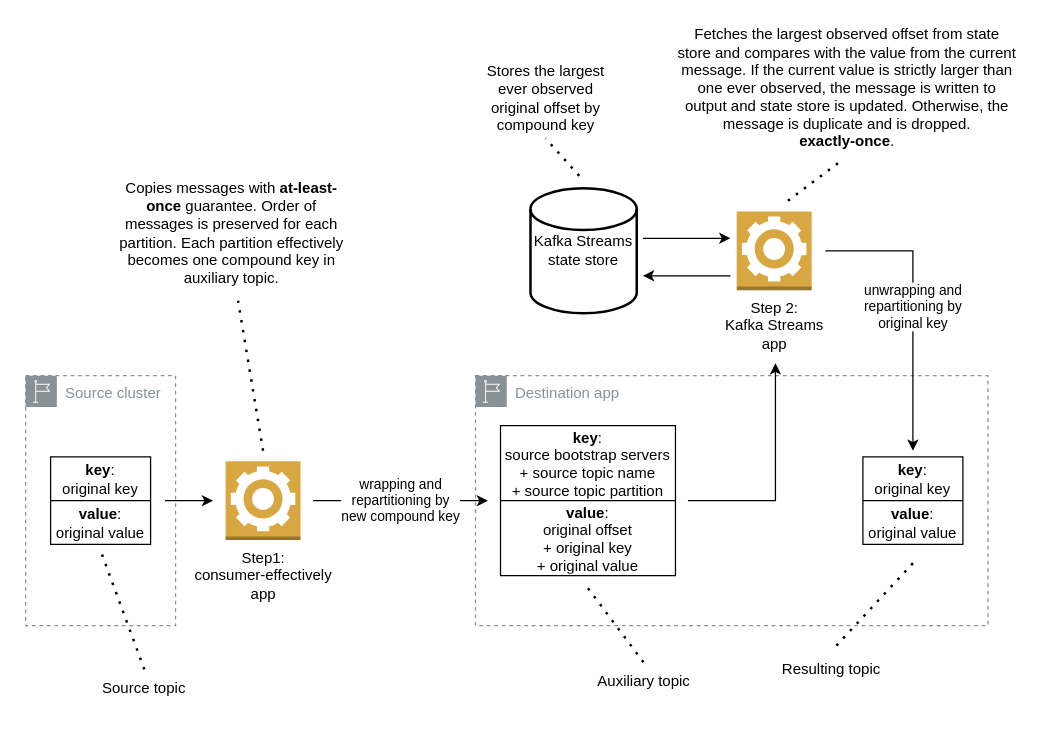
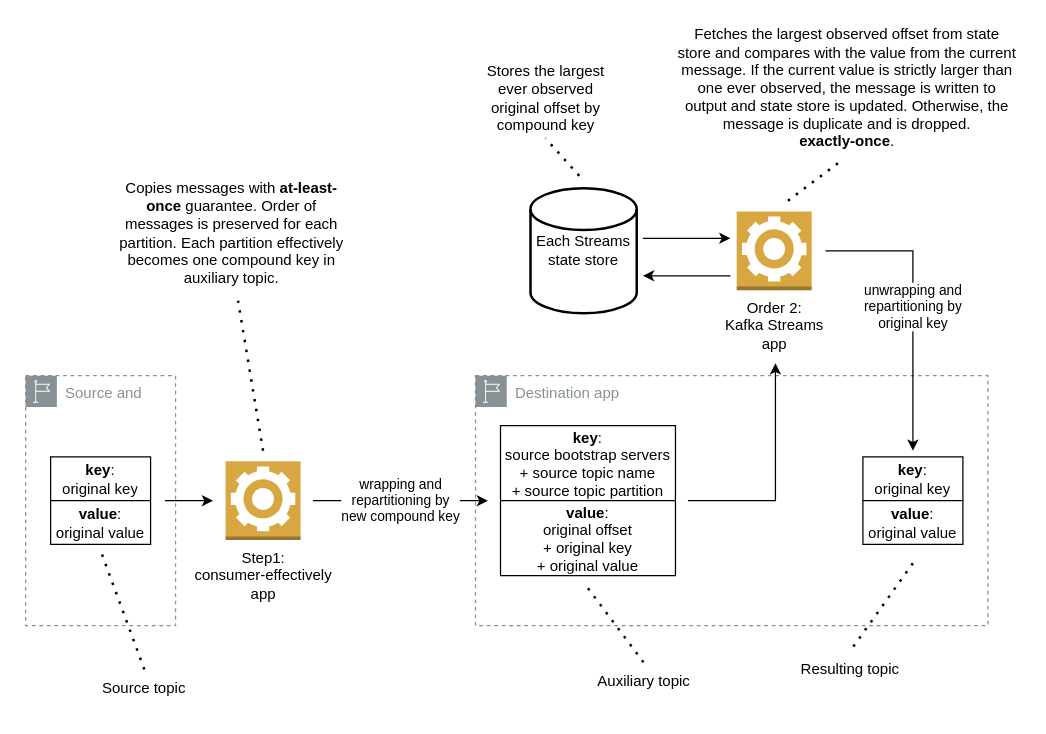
node "Kafka Streams state store": label "Kafka Streams state store" -> "Each Streams state store"
node "Step 2: Kafka Streams app": label "Step 2: Kafka Streams app" -> "Order 2: Kafka Streams app"
node "Source cluster": label "Source cluster" -> "Source and"
node "Resulting topic": moved (832, 669) -> (851, 669)
